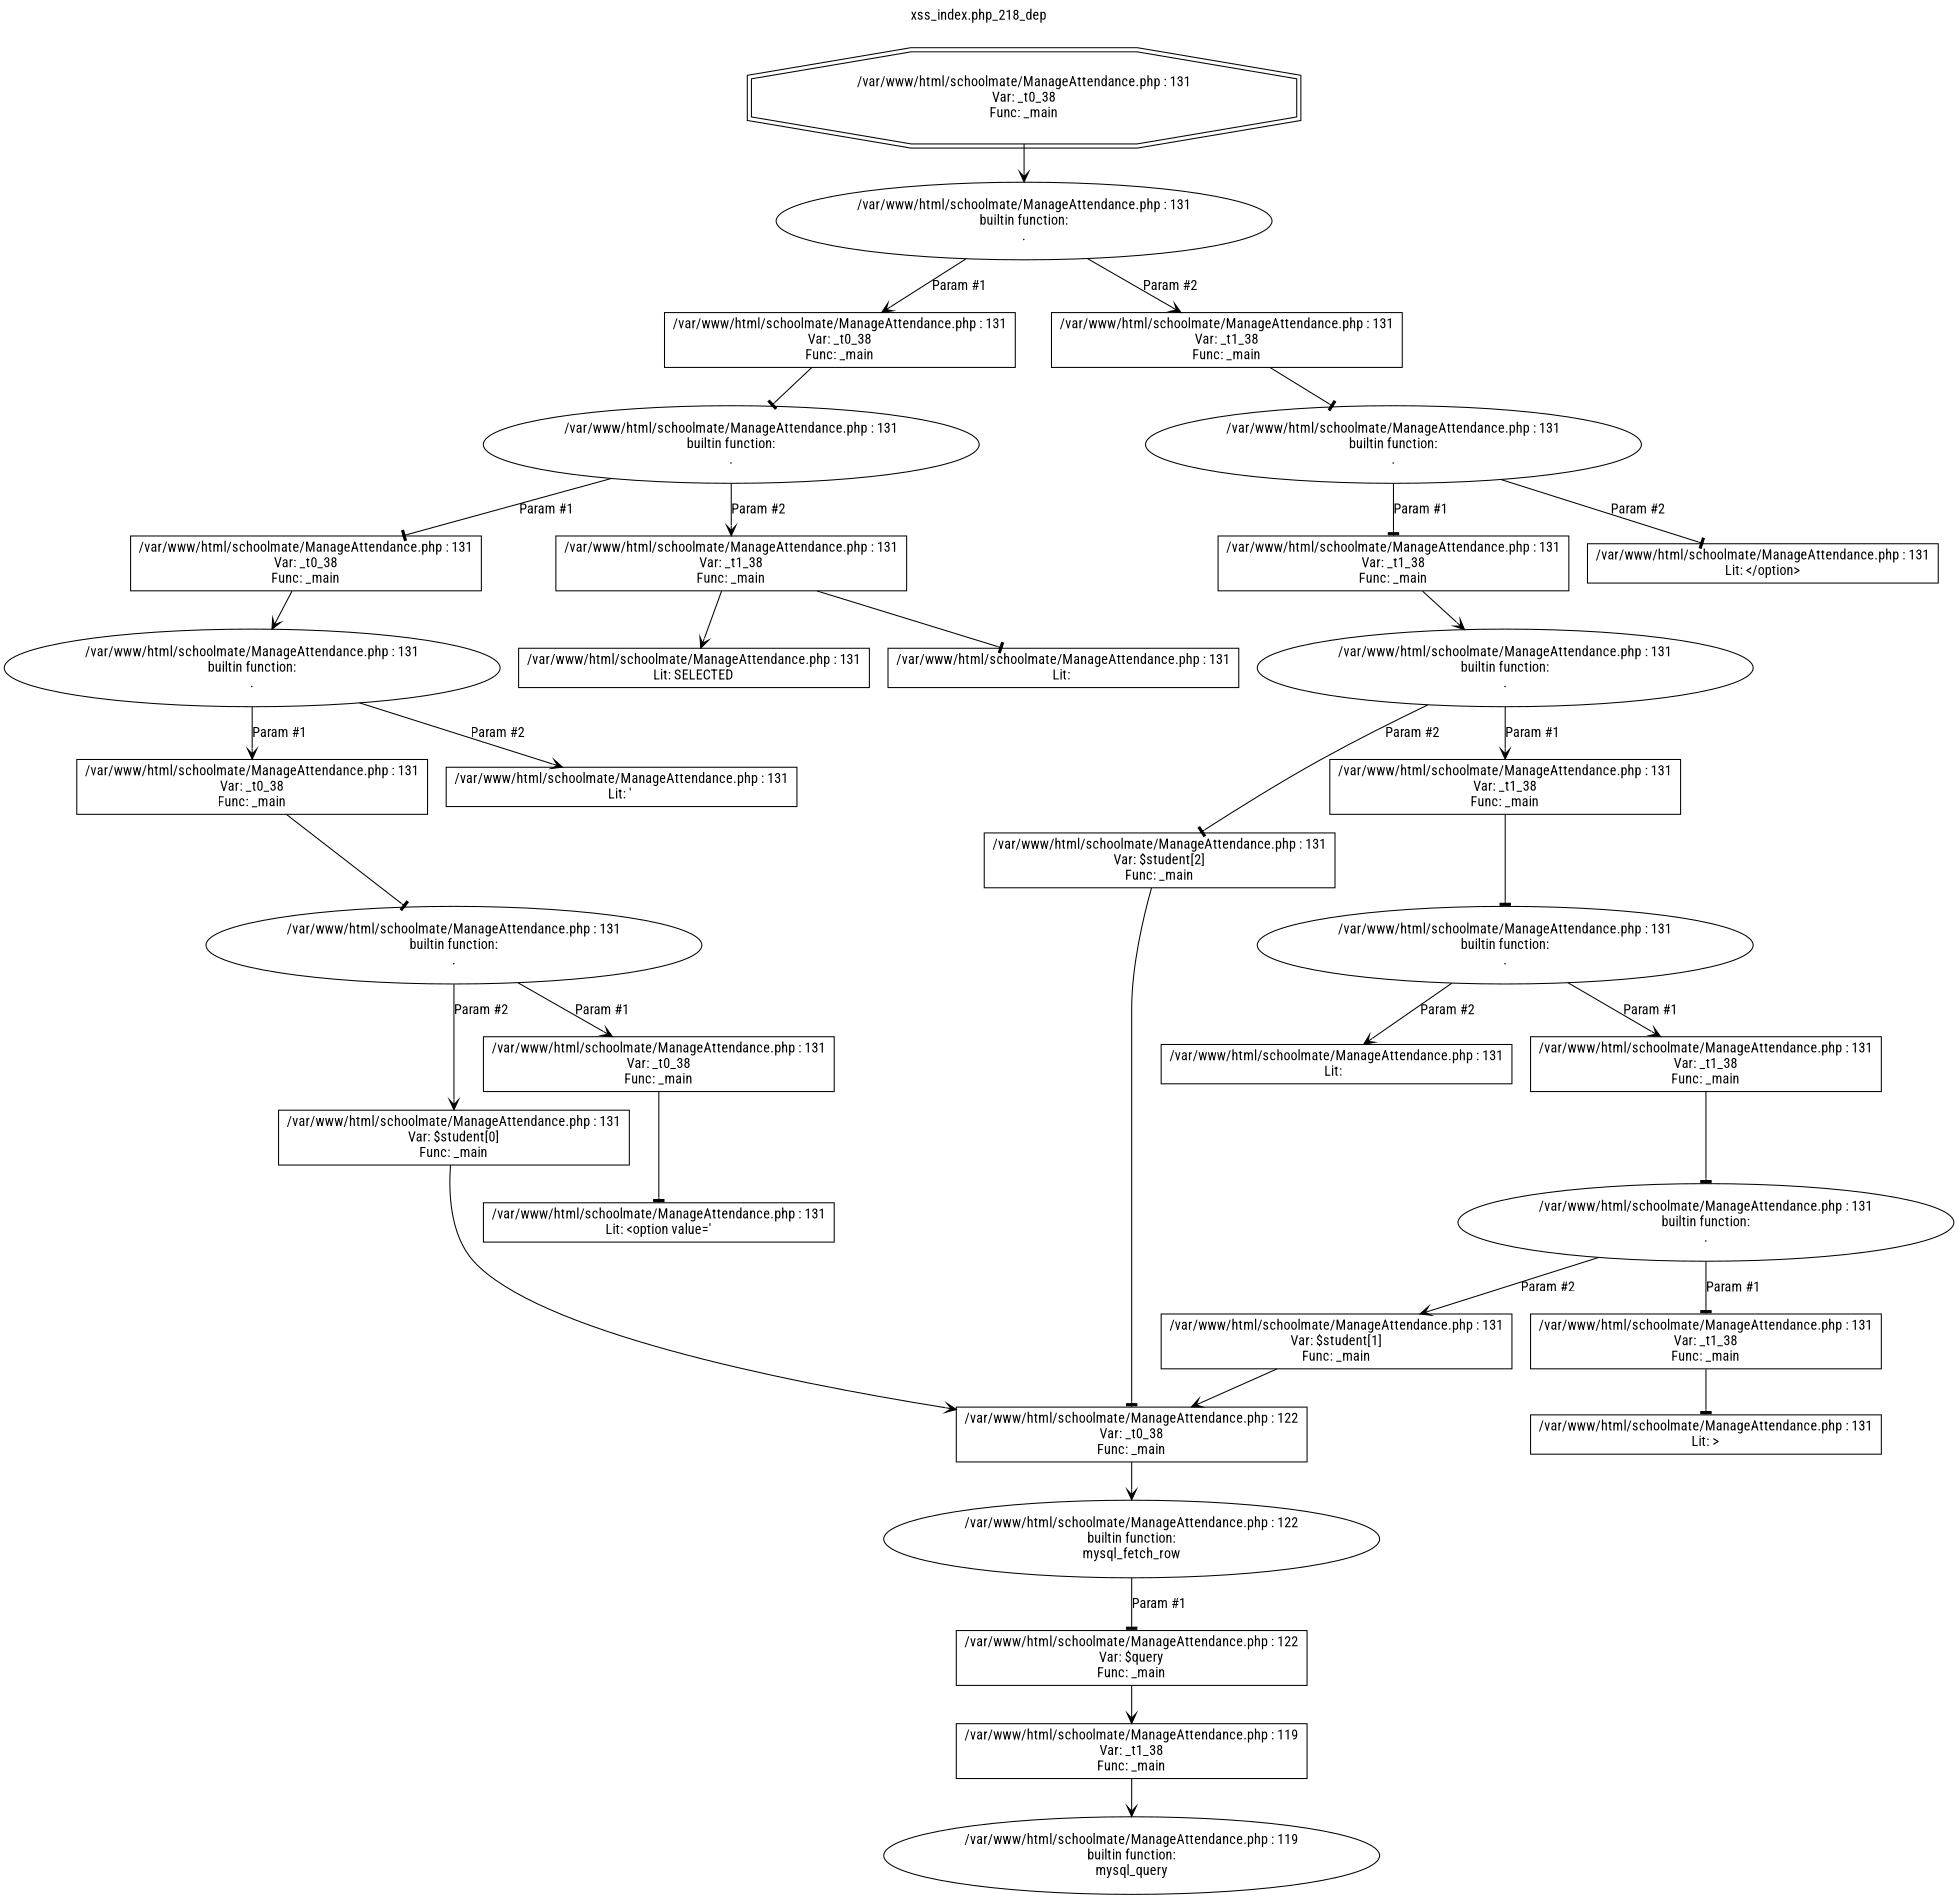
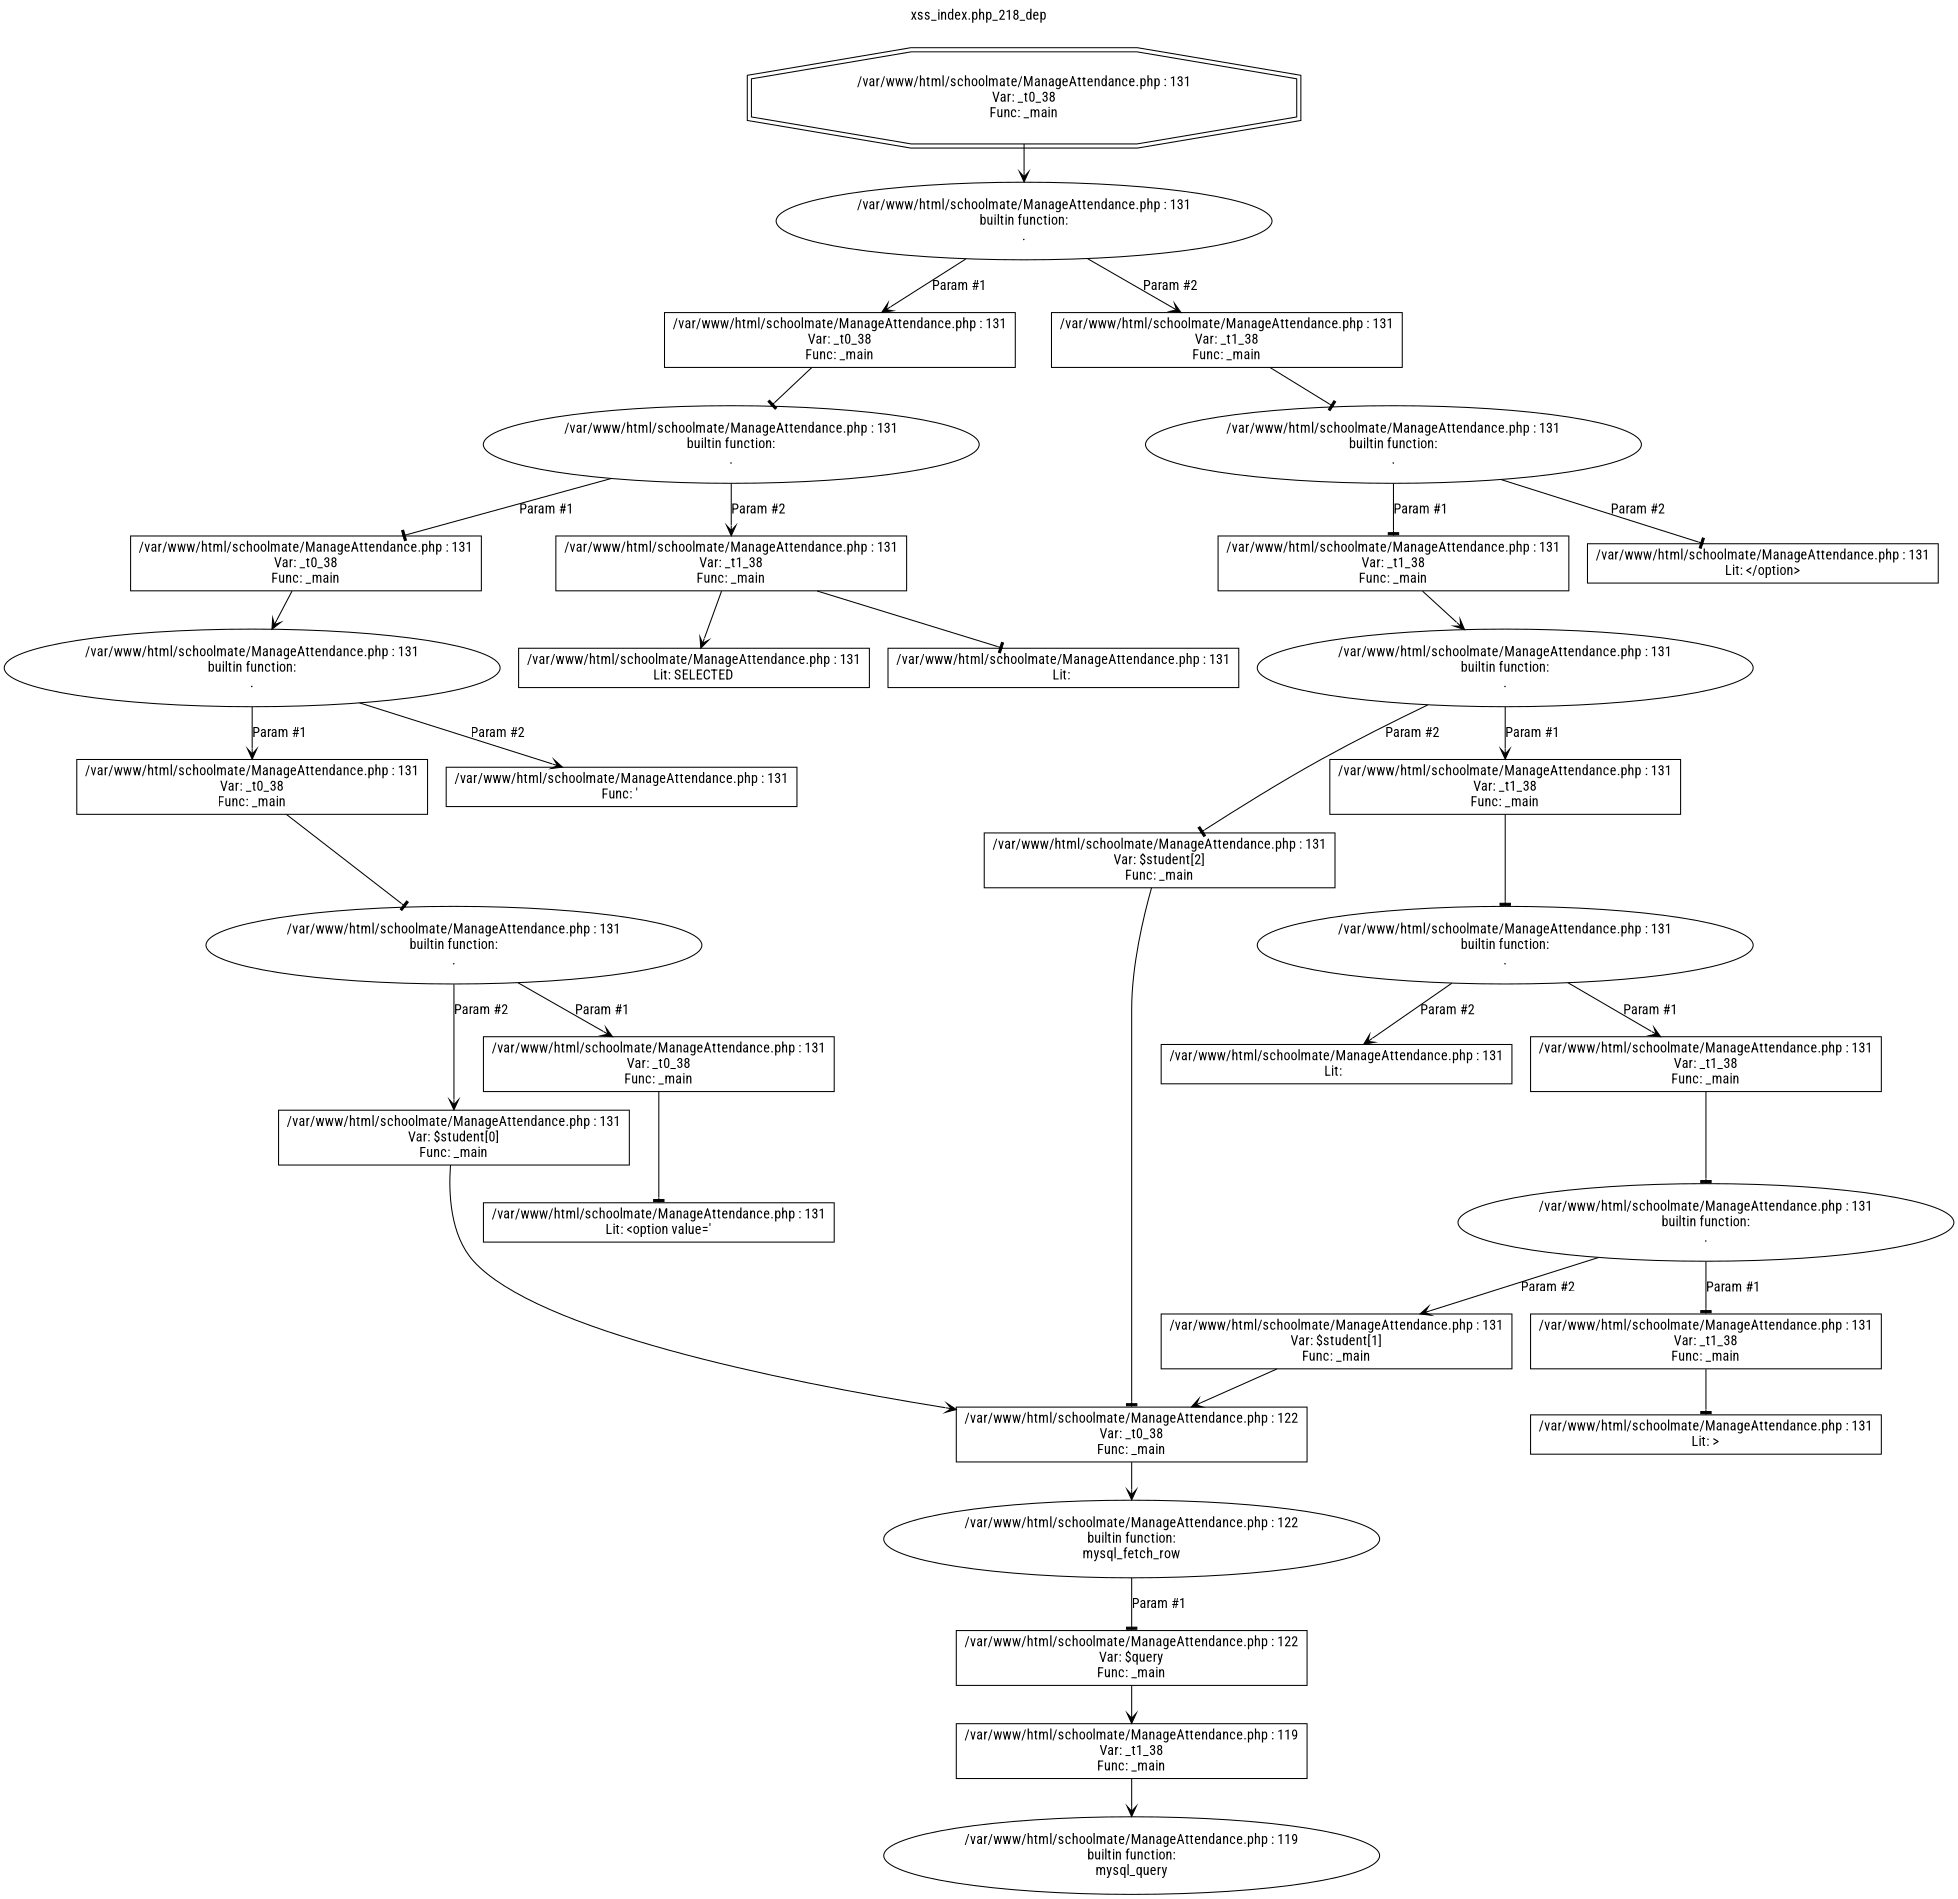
node "/var/www/html/schoolmate/ManageAttendance.php : 131 Lit: '": label "/var/www/html/schoolmate/ManageAttendance.php : 131 Lit: '" -> "/var/www/html/schoolmate/ManageAttendance.php : 131 Func: '"
